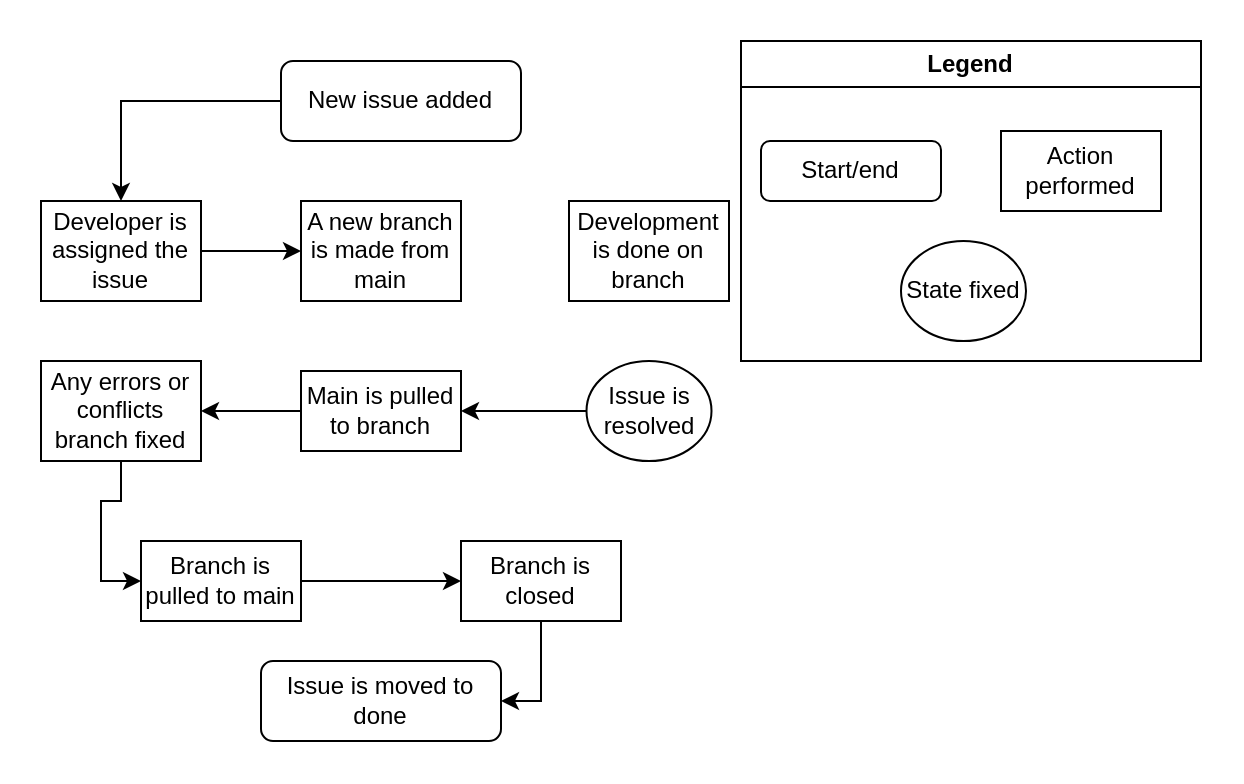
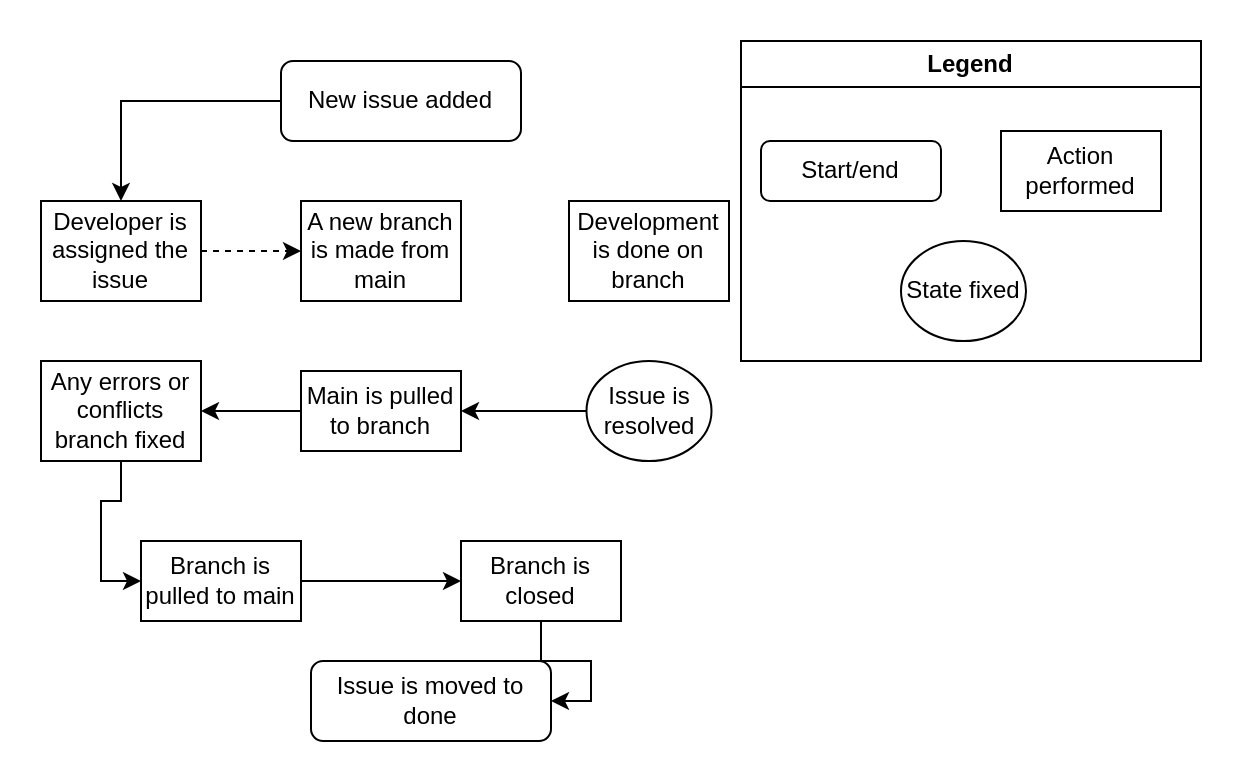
edge "Developer is assigned the issue" -> "A new branch is made from main": style solid -> dashed
node "Issue is moved to done": moved (381, 701) -> (431, 701)
